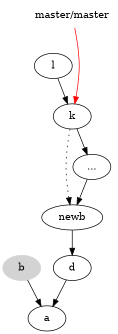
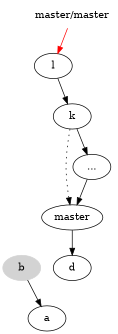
edge "master/master" -> "k": now "master/master" -> "l"
node "newb": label "newb" -> "master"
edge "d" -> "a": removed
